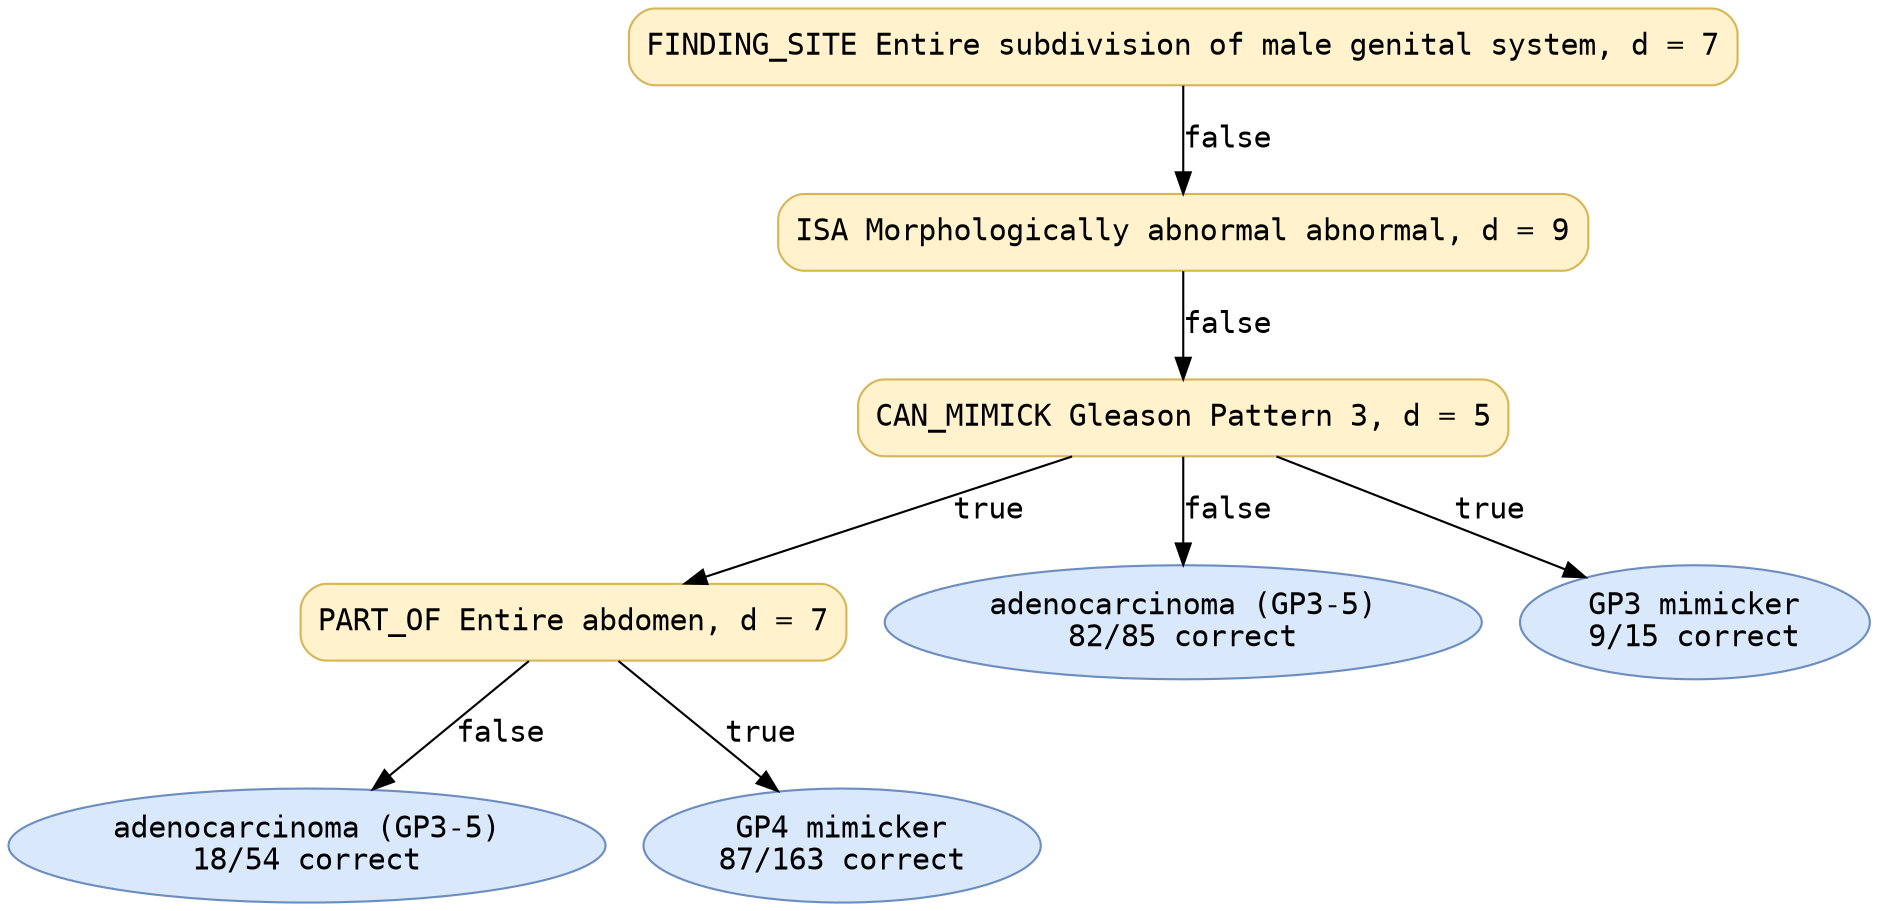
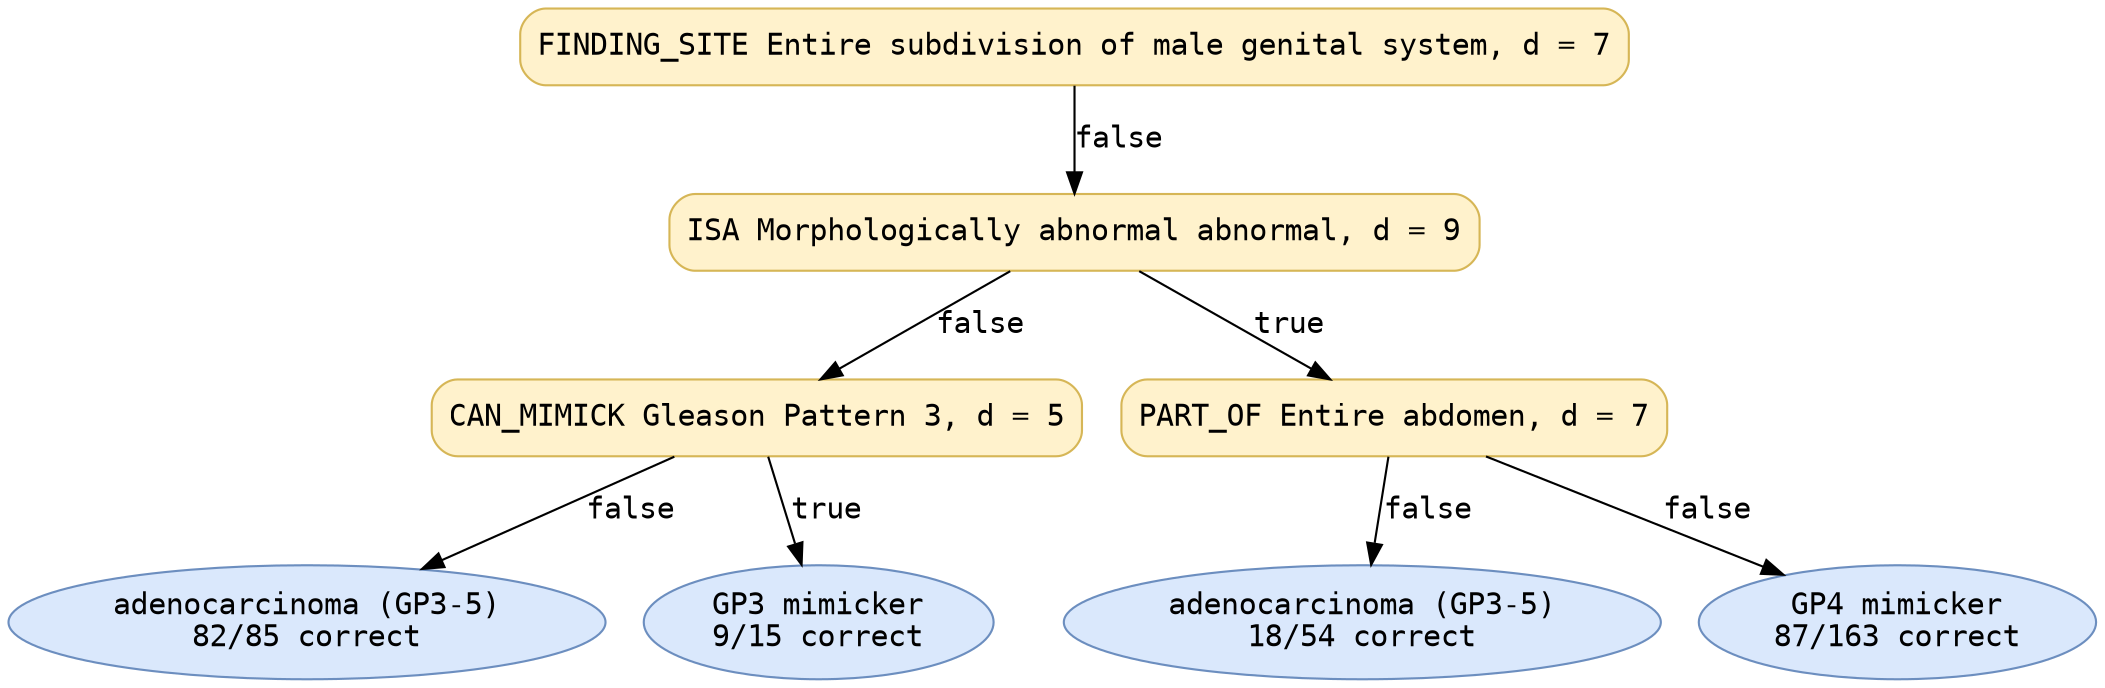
edge "CAN_MIMICK Gleason Pattern 3, d = 5" -> "PART_OF Entire abdomen, d = 7": now "ISA Morphologically abnormal abnormal, d = 9" -> "PART_OF Entire abdomen, d = 7"
edge "PART_OF Entire abdomen, d = 7" -> "GP4 mimicker": label "true" -> "false"
